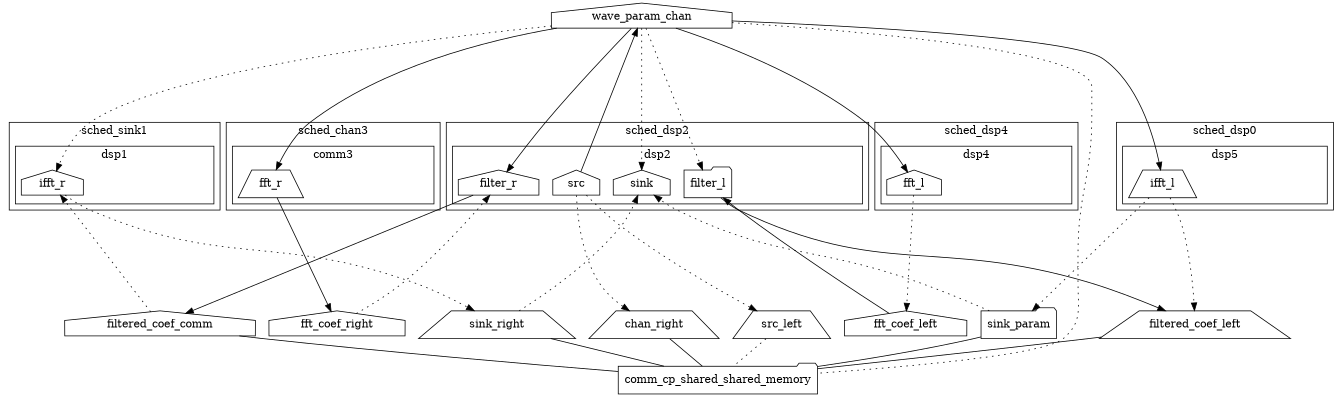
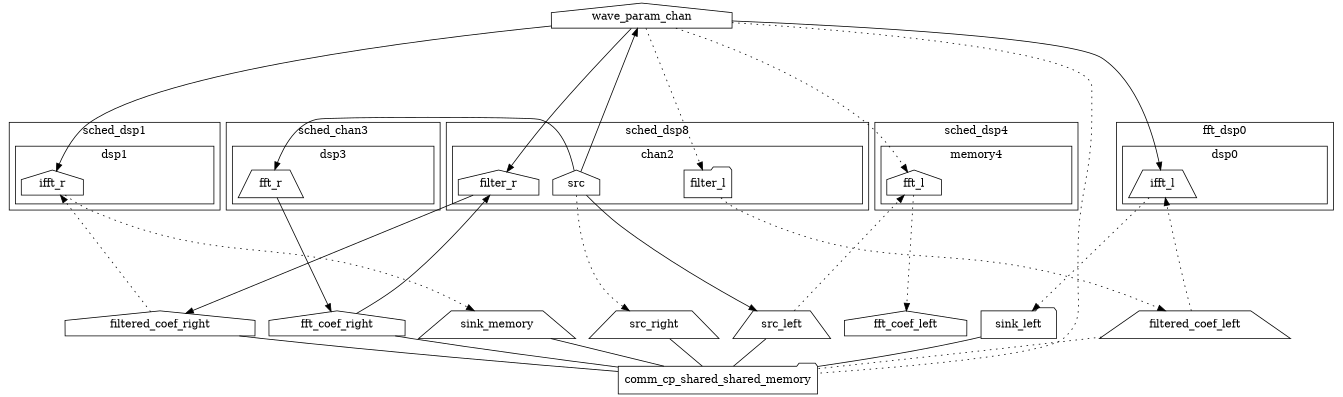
edge "wave_param_chan" -> "ifft_r": style dotted -> solid
edge "wave_param_chan" -> "fft_r": now "src" -> "fft_r"
edge "wave_param_chan" -> "fft_l": style solid -> dotted
cluster "sched_sink1": label "sched_sink1" -> "sched_dsp1"
cluster "sched_dsp2": label "sched_dsp2" -> "sched_dsp8"
cluster "sched_dsp0": label "sched_dsp0" -> "fft_dsp0"
cluster "comm3": label "comm3" -> "dsp3"
cluster "dsp2": label "dsp2" -> "chan2"
cluster "dsp4": label "dsp4" -> "memory4"
cluster "dsp5": label "dsp5" -> "dsp0"
node "sink": removed
edge "ifft_l" -> "filtered_coef_left": reversed
edge "src" -> "src_left": style dotted -> solid
edge "src_left" -> "fft_l": added
edge "filter_l" -> "filtered_coef_left": style solid -> dotted
edge "fft_coef_left" -> "filter_l": removed
edge "fft_coef_right" -> "filter_r": style dotted -> solid
node "filtered_coef_comm": label "filtered_coef_comm" -> "filtered_coef_right"
node "sink_right": label "sink_right" -> "sink_memory"
node "chan_right": label "chan_right" -> "src_right"
node "sink_param": label "sink_param" -> "sink_left"
edge "fft_coef_right" -- "comm_cp_shared_shared_memory": added
edge "src_left" -- "comm_cp_shared_shared_memory": style dotted -> solid
edge "filtered_coef_left" -- "comm_cp_shared_shared_memory": style solid -> dotted
